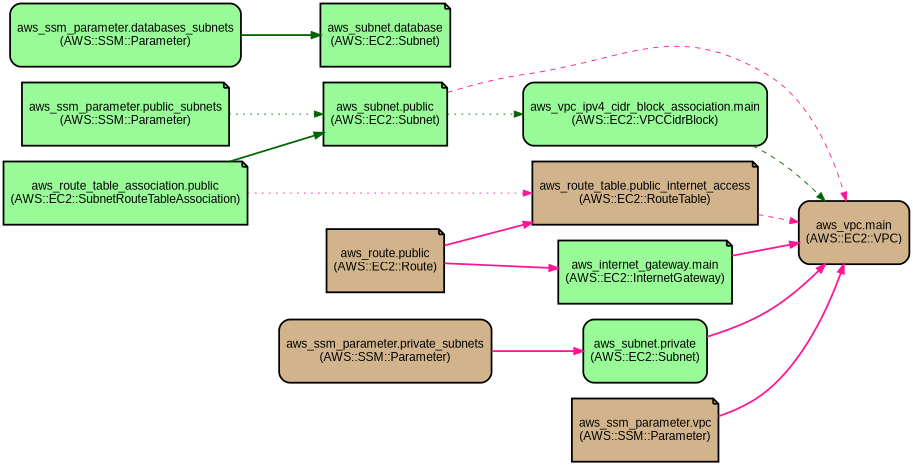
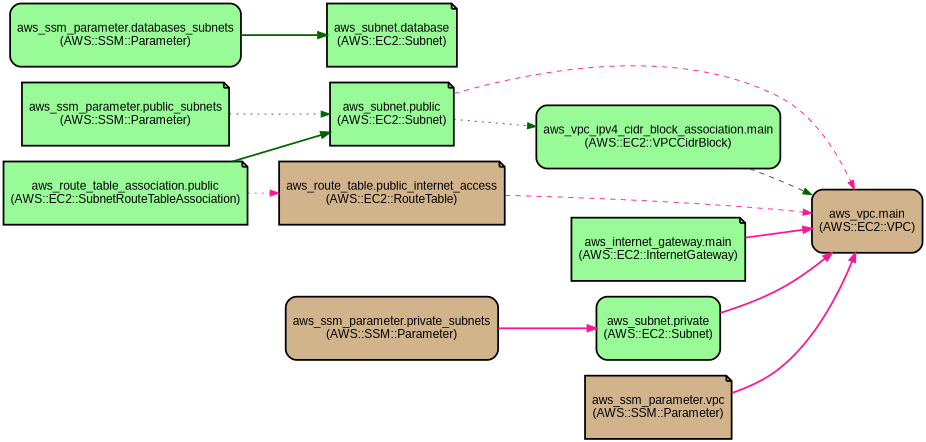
node "aws_route.public (AWS::EC2::Route)": removed
